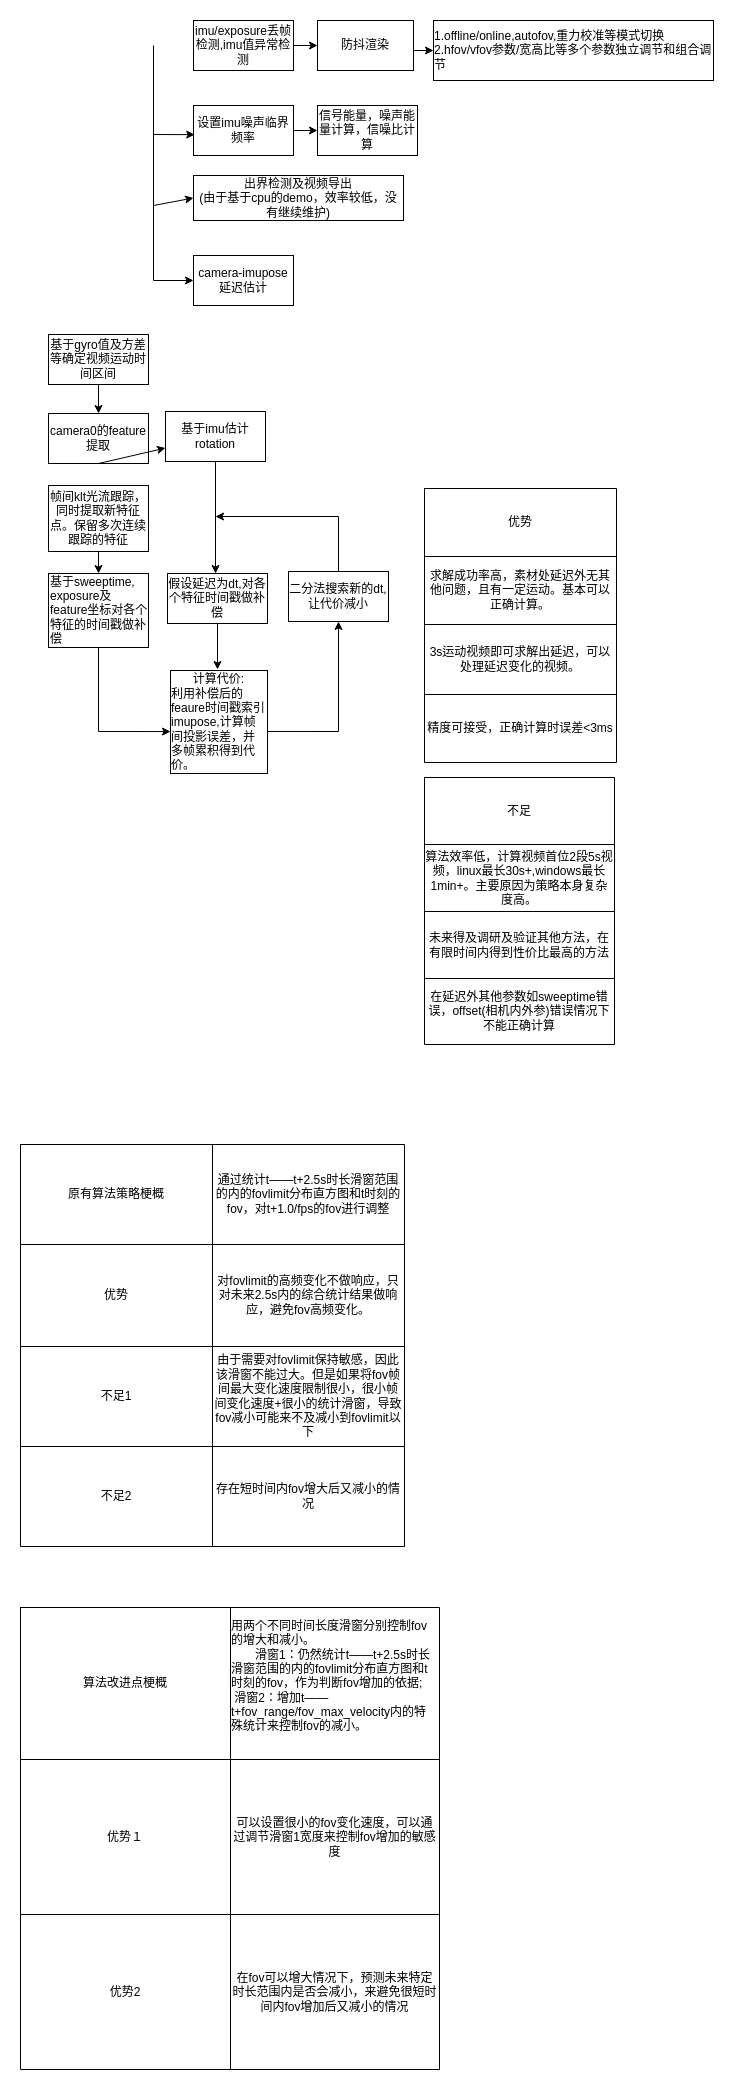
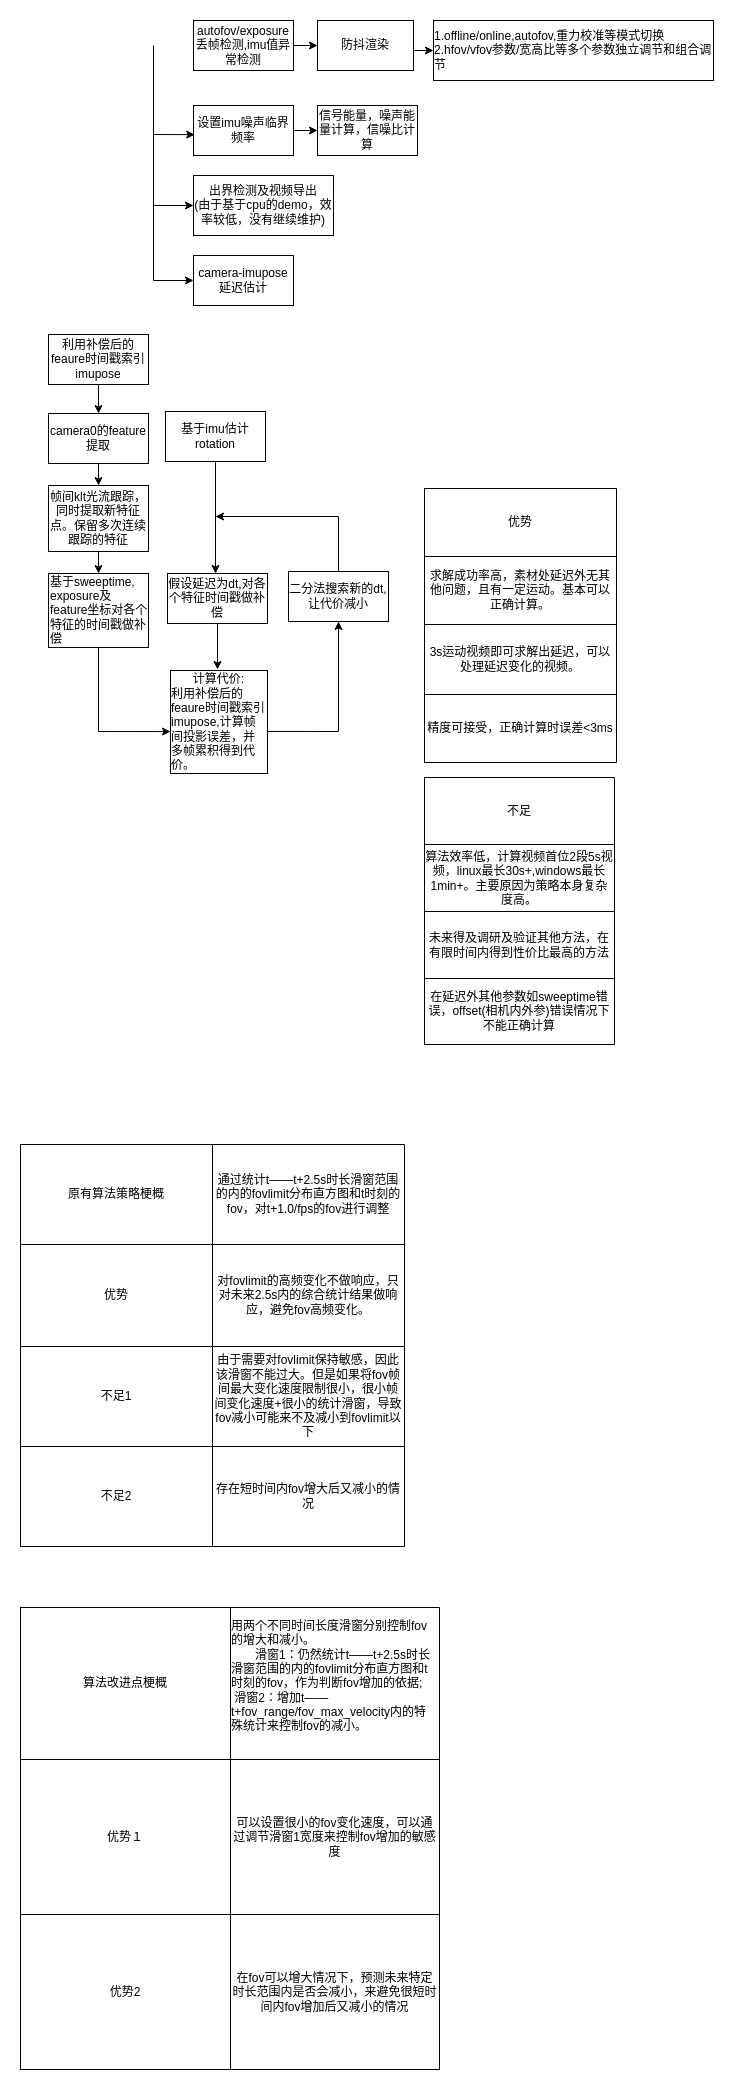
node "imu/exposure丢帧检测,imu值异常检测": label "imu/exposure丢帧检测,imu值异常检测" -> "autofov/exposure丢帧检测,imu值异常检测"
node "出界检测及视频导出 (由于基于cpu的demo，效率较低，没有继续维护)": size 210x45 -> 140x60
node "基于gyro值及方差等确定视频运动时间区间": label "基于gyro值及方差等确定视频运动时间区间" -> "利用补偿后的feaure时间戳索引imupose"
edge "camera0的feature提取" -> "基于imu估计rotation": now "camera0的feature提取" -> "帧间klt光流跟踪，同时提取新特征点。保留多次连续跟踪的特征"
